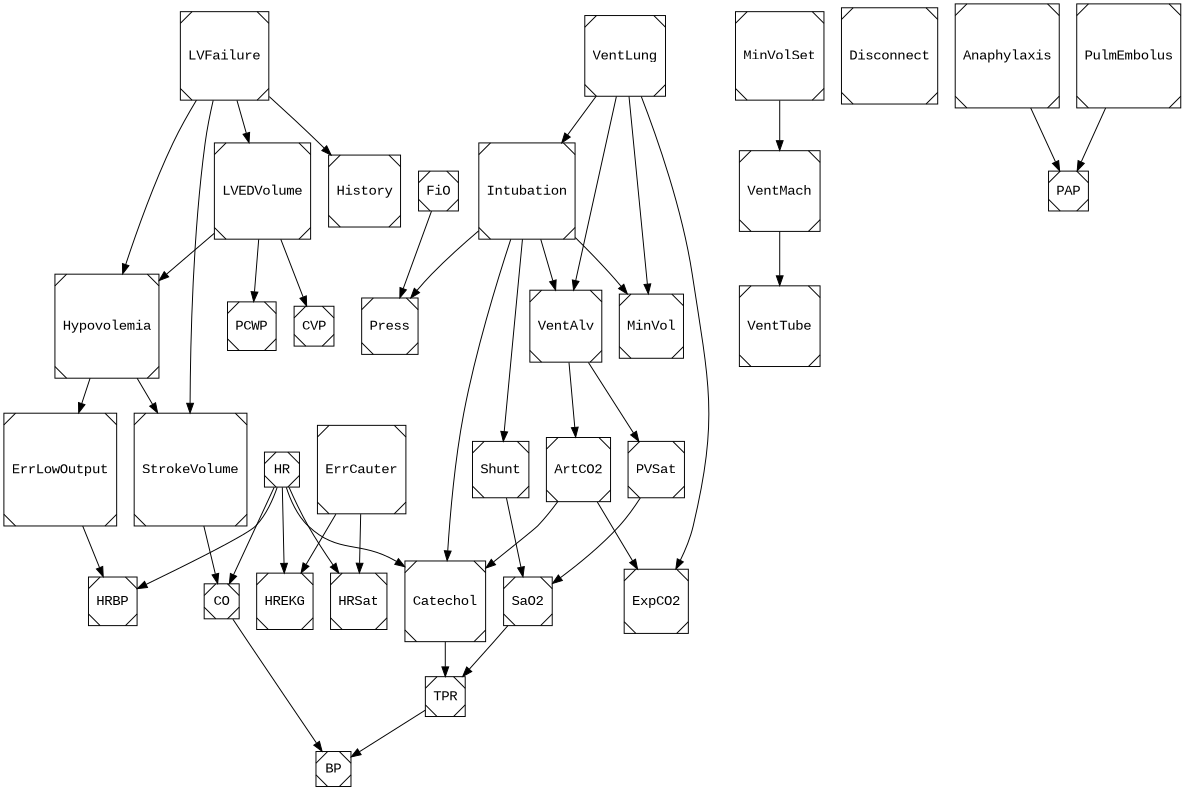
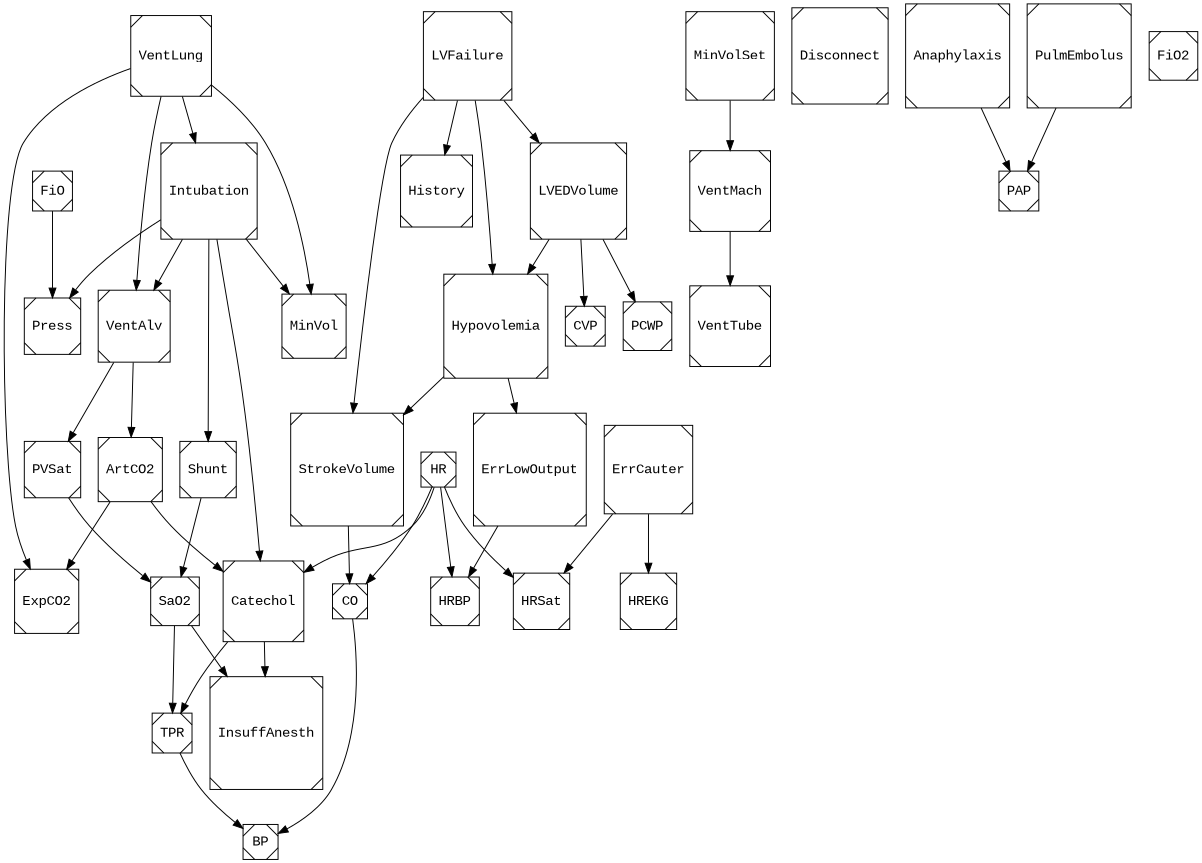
node "FiO2": added
edge "HR" -> "HREKG": removed
node "InsuffAnesth": added
